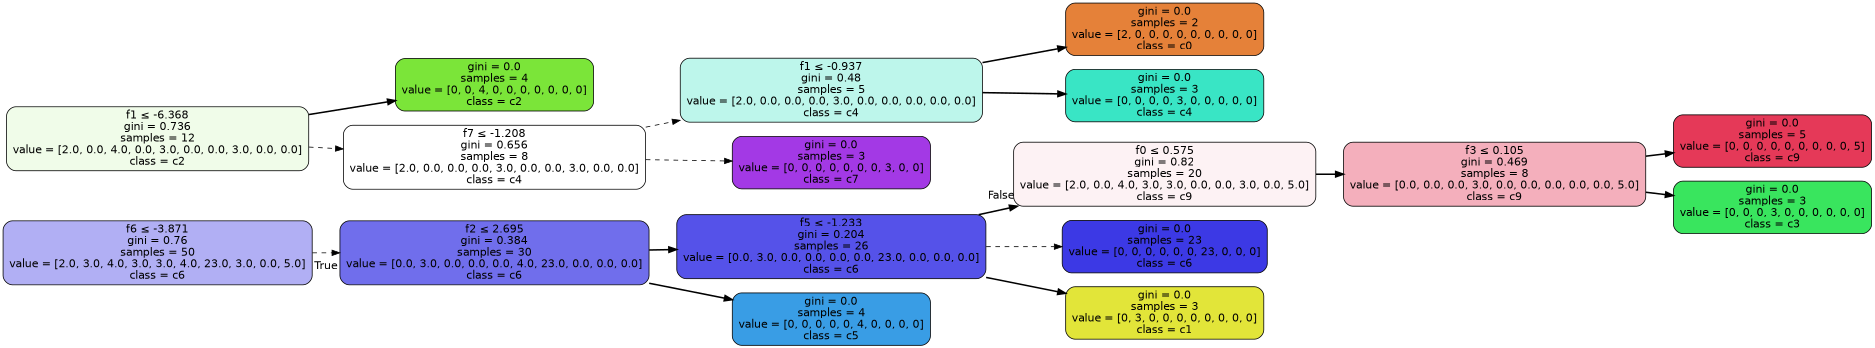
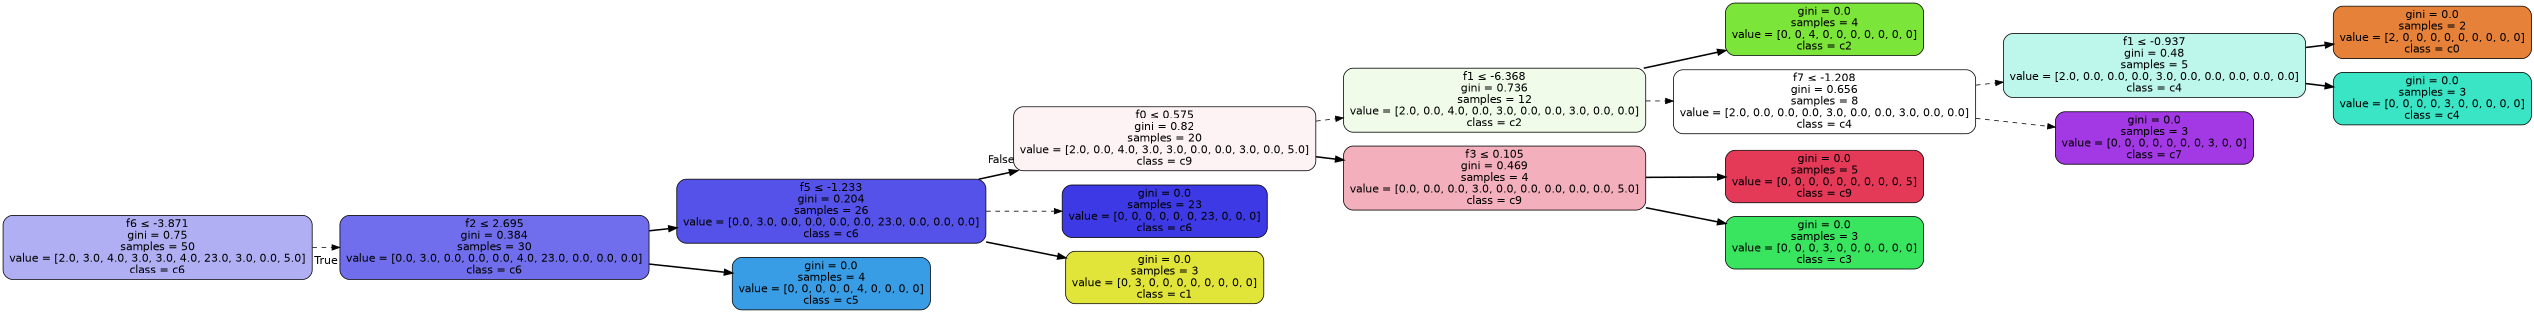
edge "f0 ≤ 0.575" -> "f1 ≤ -6.368": added
node "f3 ≤ 0.105": text "samples = 8" -> "samples = 4"
node "f6 ≤ -3.871": text "gini = 0.76" -> "gini = 0.75"
